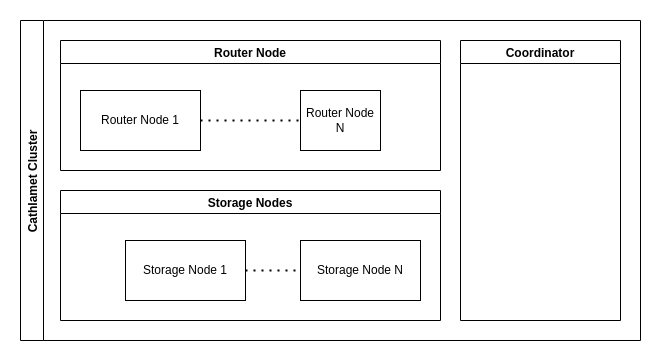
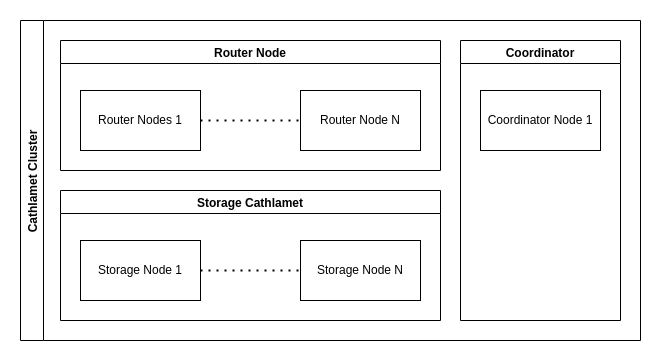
node "Router Node 1": label "Router Node 1" -> "Router Nodes 1"
node "Router Node N": size 80x60 -> 120x60
node "Coordinator Node 1": added
node "Storage Nodes": label "Storage Nodes" -> "Storage Cathlamet"
node "Storage Node 1": moved (186, 271) -> (141, 271)
